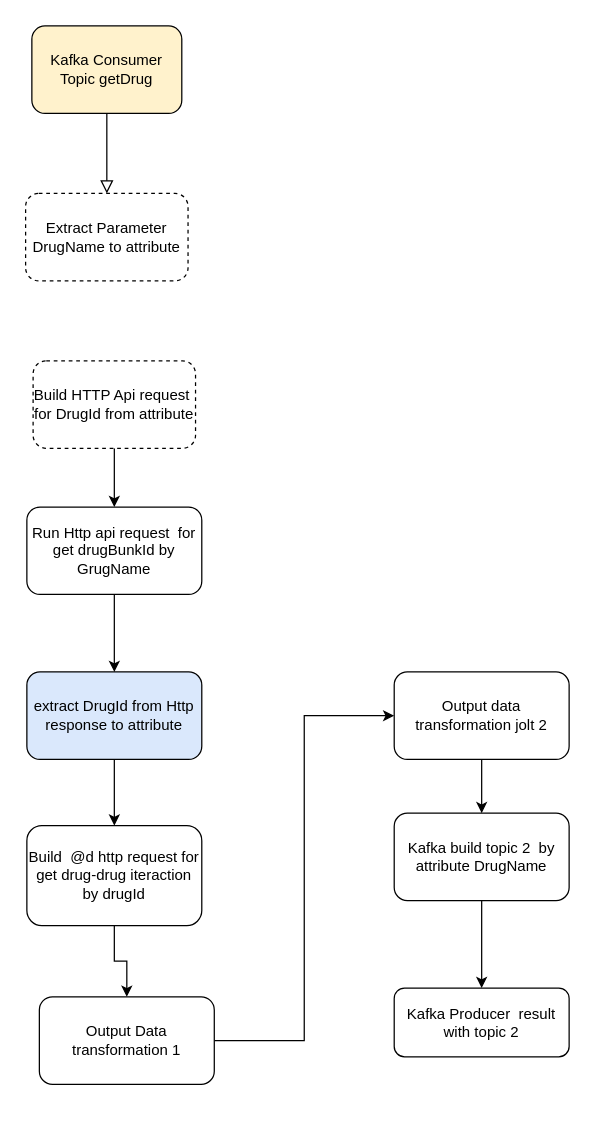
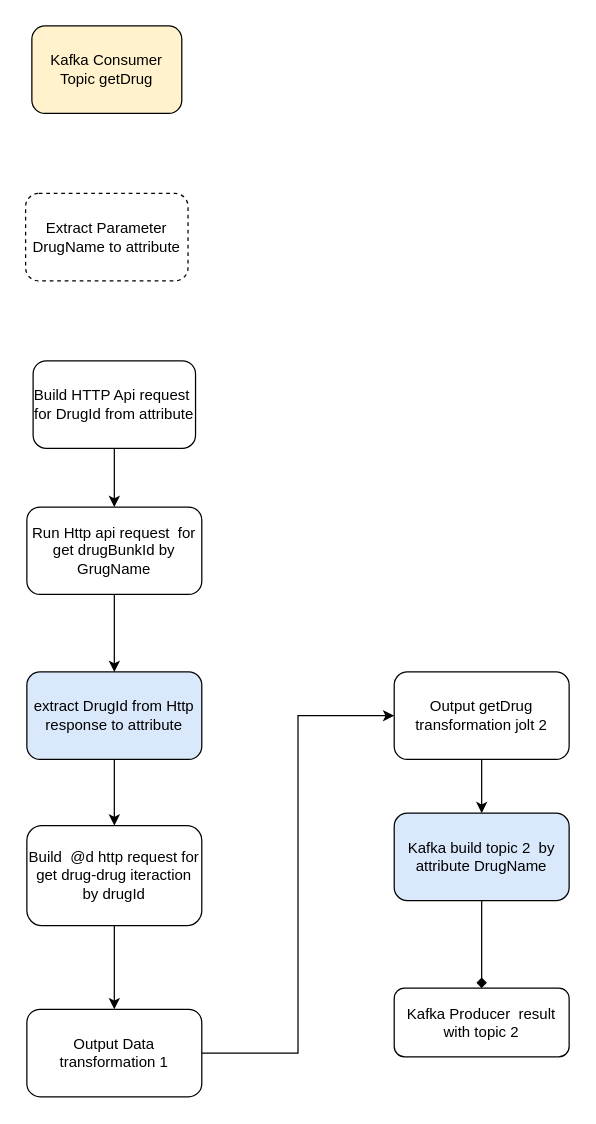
edge "Kafka Consumer Topic getDrug" -> "Extract Parameter DrugName to attribute": removed
node "Build HTTP Api request for DrugId from attribute": style dashed -> solid
node "Output data transformation jolt 2": label "Output data transformation jolt 2" -> "Output getDrug transformation jolt 2"
node "Kafka build topic 2 by attribute DrugName": fillcolor #ffffff -> #dae8fc
edge "Kafka build topic 2 by attribute DrugName" -> "Kafka Producer result with topic 2": arrowhead classic -> diamond
node "Output Data transformation 1": moved (127, 1041) -> (114, 1053)
